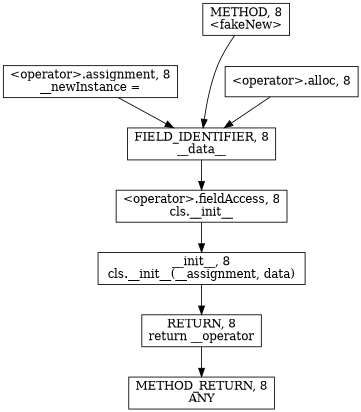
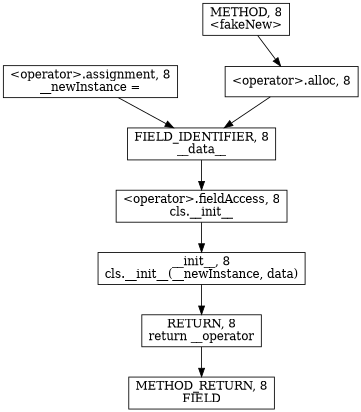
edge "METHOD, 8" -> "FIELD_IDENTIFIER, 8": now "METHOD, 8" -> "<operator>.alloc, 8"
node "__init__, 8": text "cls.__init__(__assignment, data)" -> "cls.__init__(__newInstance, data)"
node "METHOD_RETURN, 8": text "ANY" -> "FIELD"
